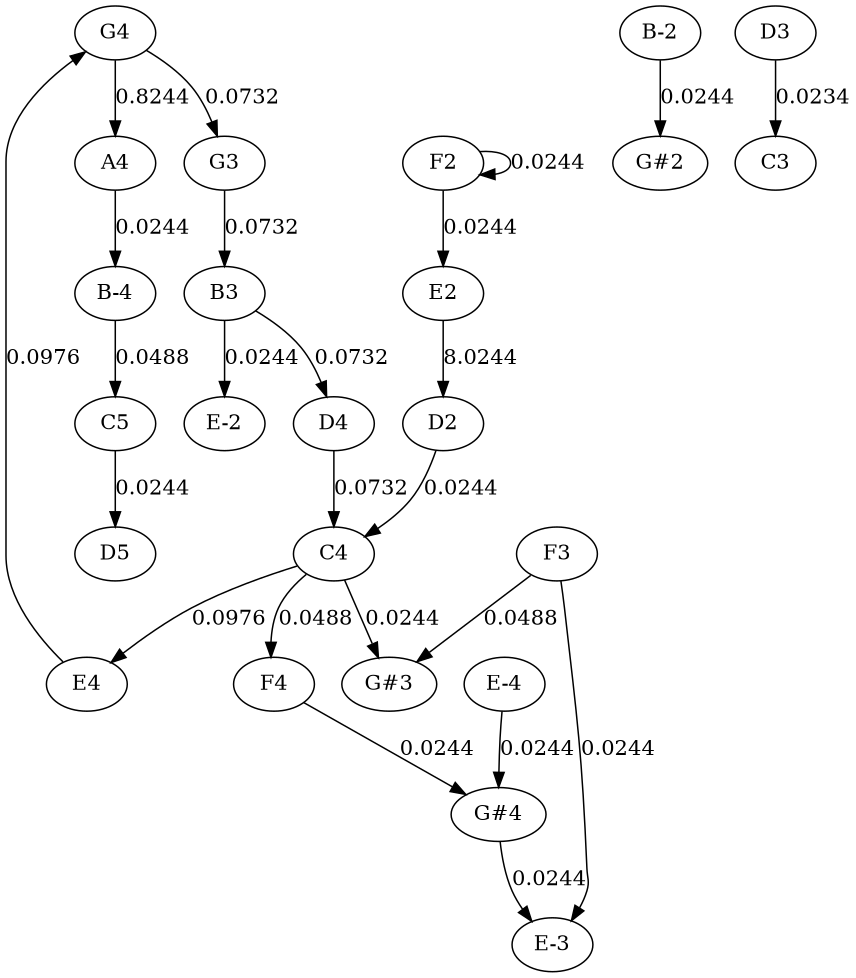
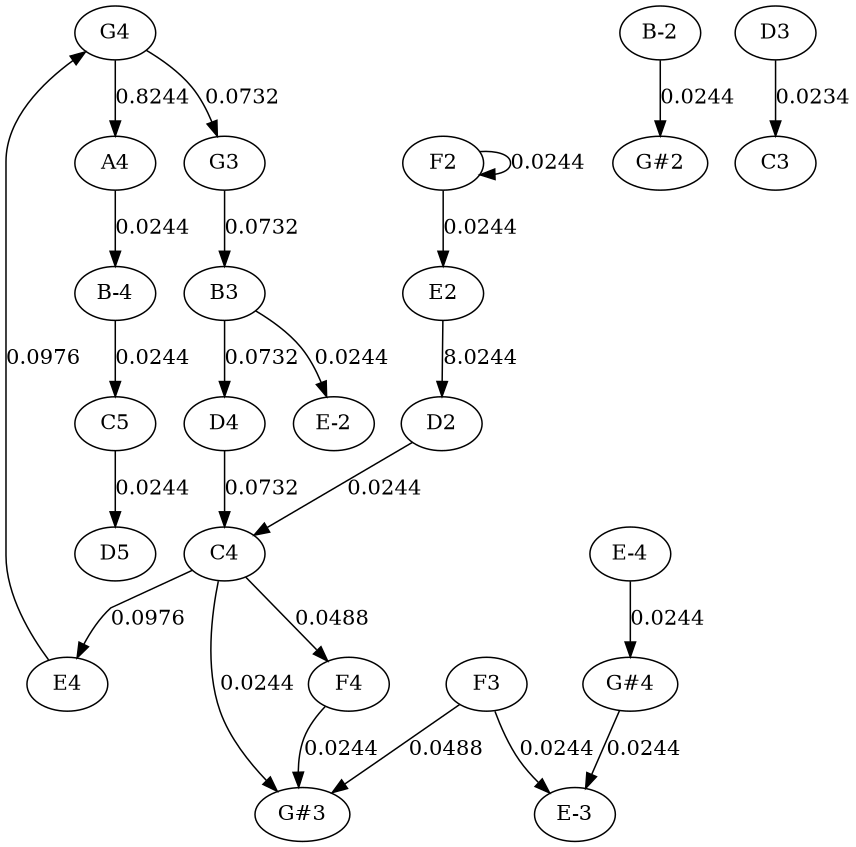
edge "B-4" -- "C5": label "0.0488" -> "0.0244"
edge "F4" -- "G#4": now "F4" -- "G#3"
